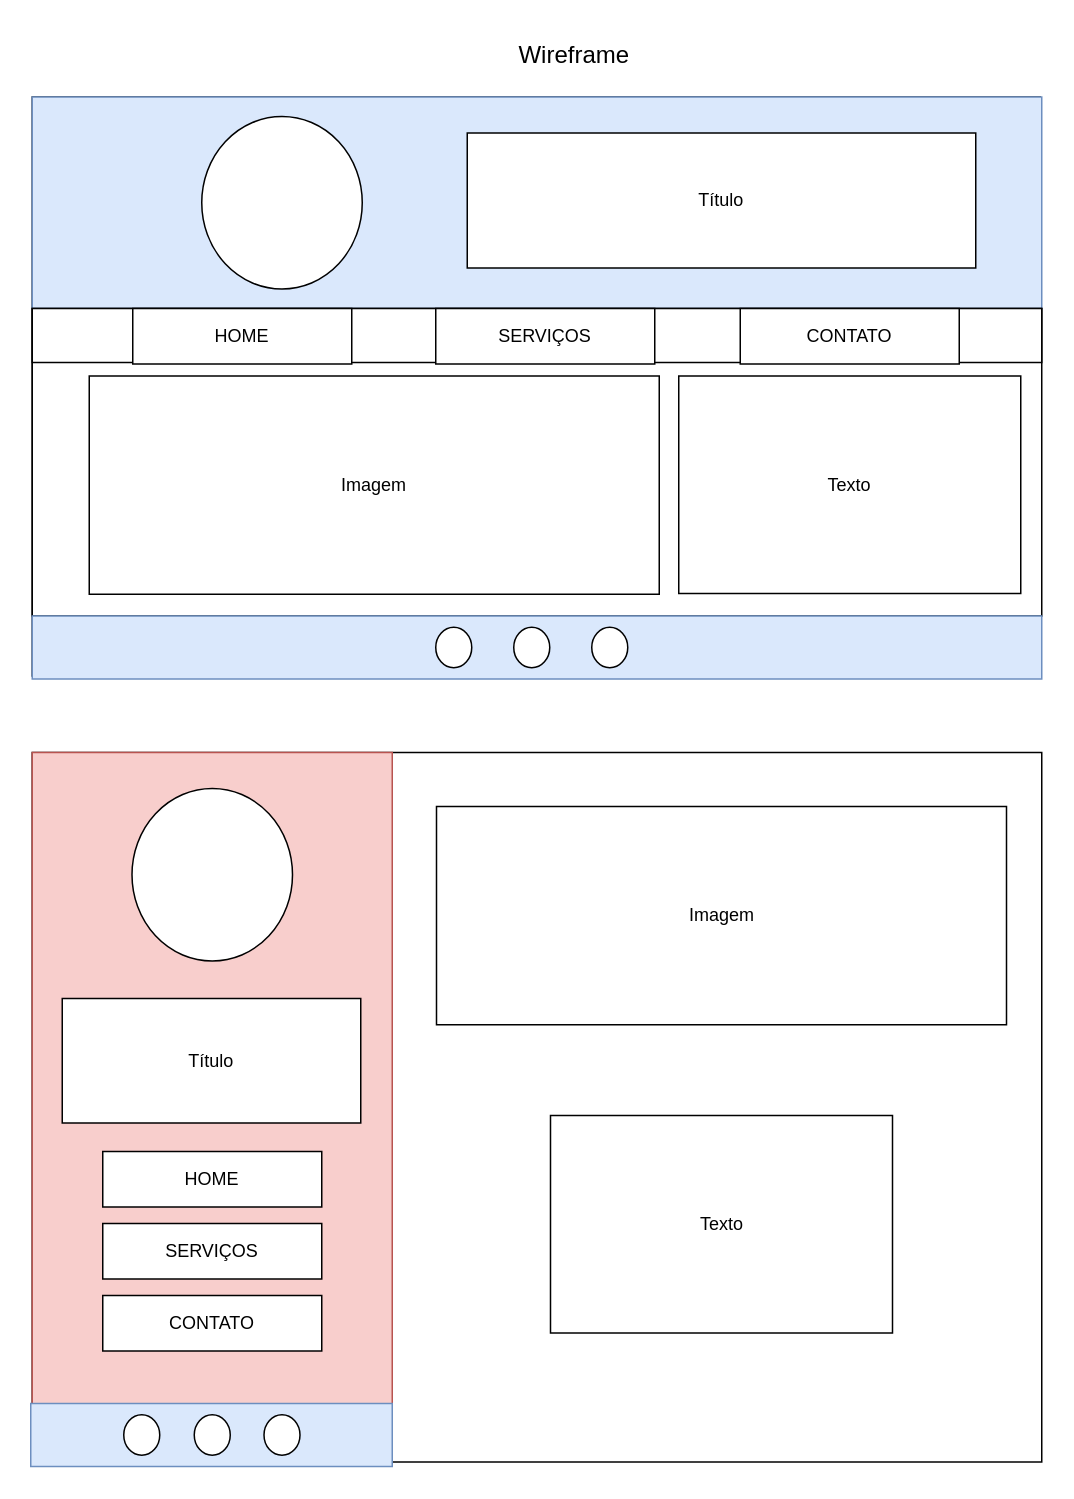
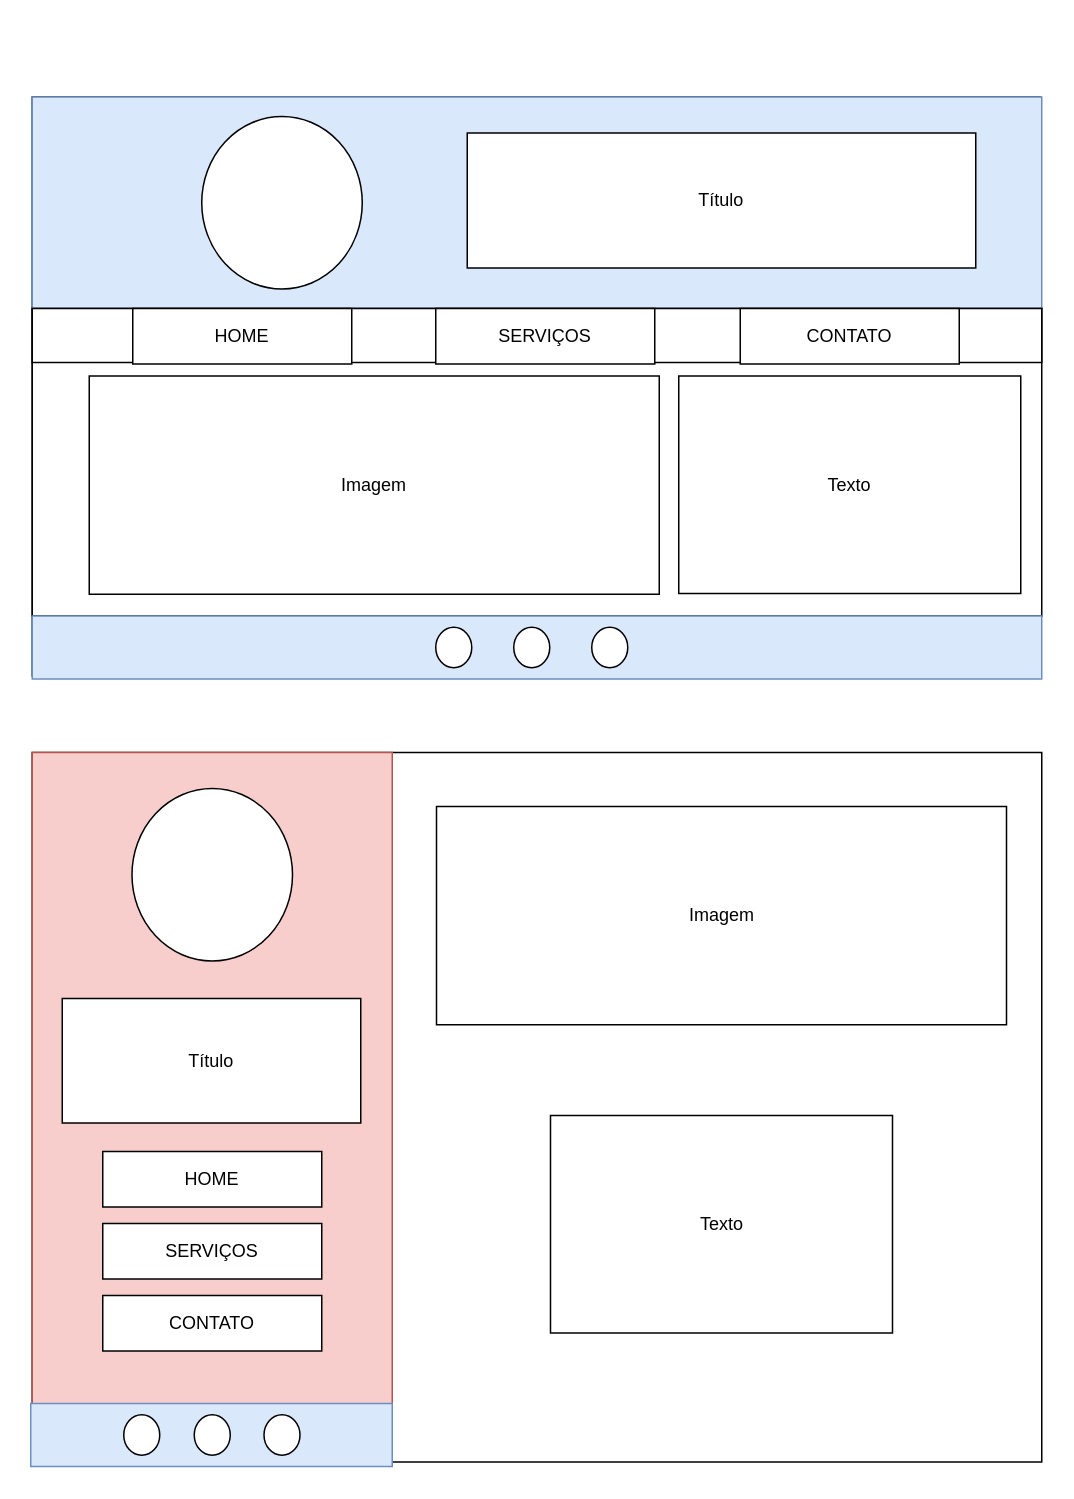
node "Wireframe": removed
